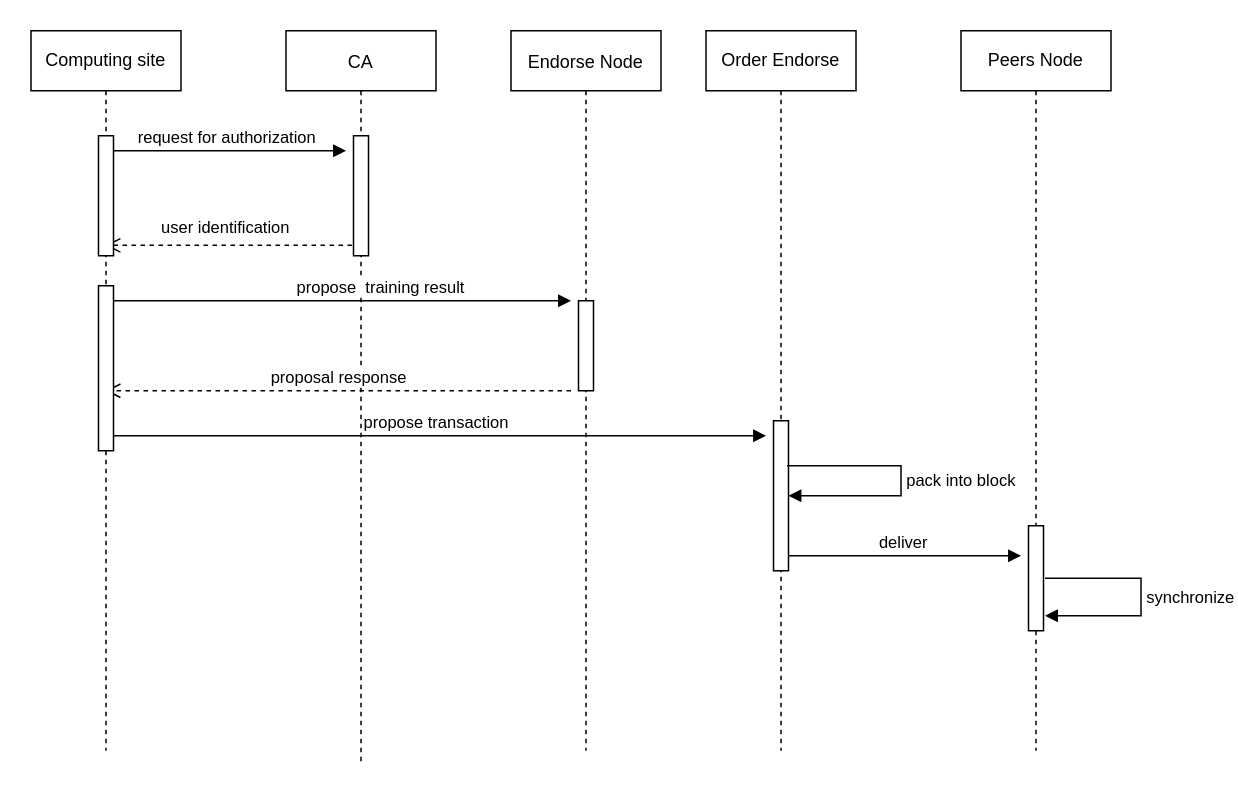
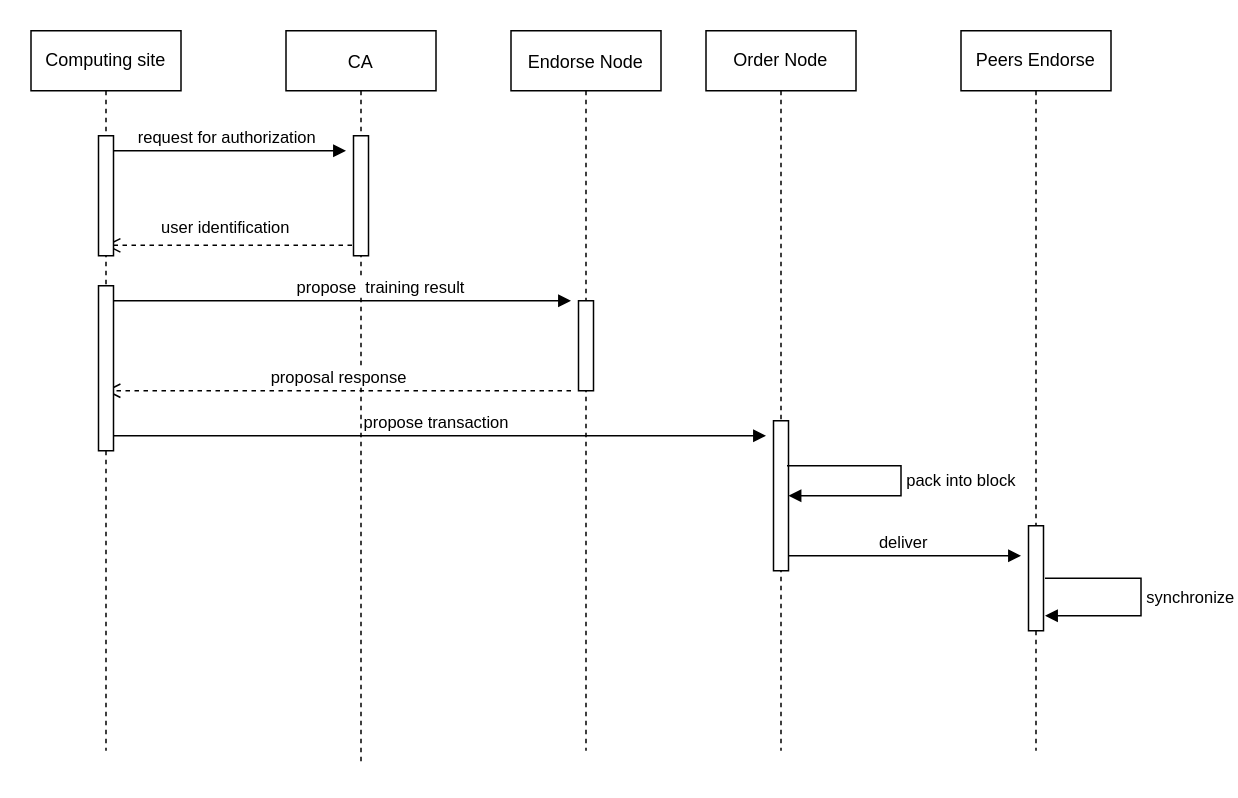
node "Order Endorse": label "Order Endorse" -> "Order Node"
node "Peers Node": label "Peers Node" -> "Peers Endorse"
